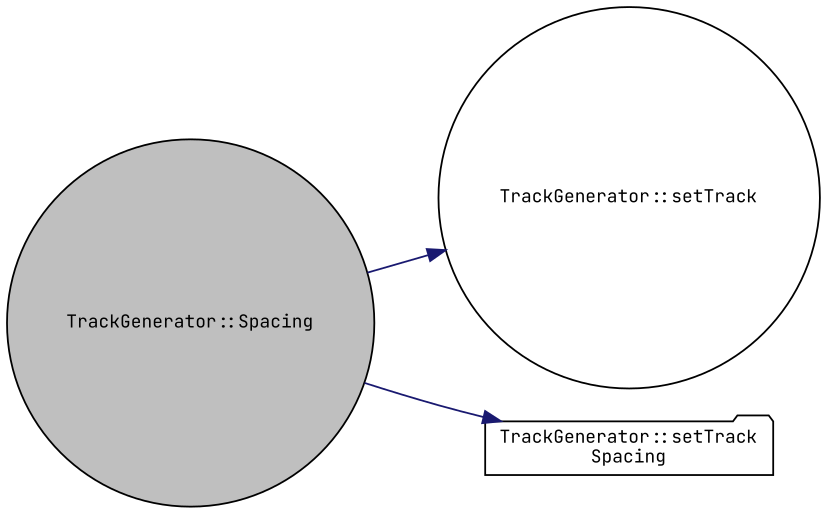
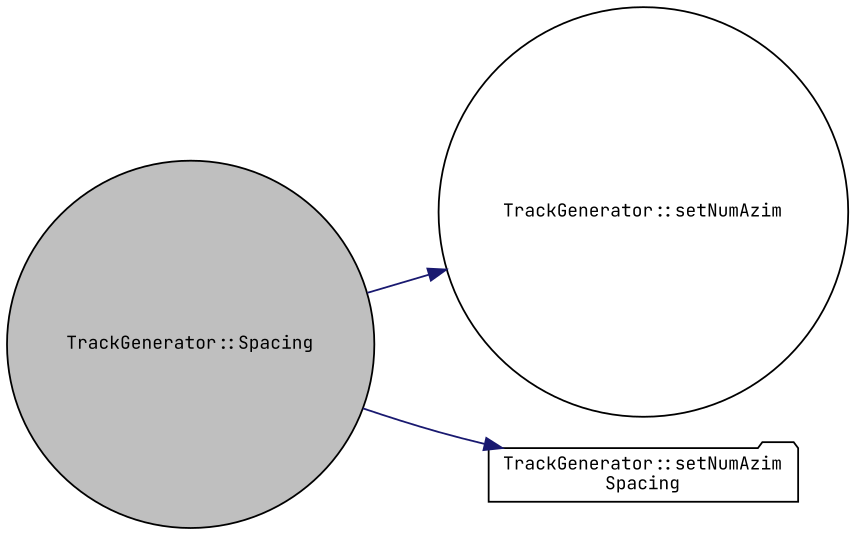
node "TrackGenerator::setTrack": label "TrackGenerator::setTrack" -> "TrackGenerator::setNumAzim"
node "TrackGenerator::setTrack Spacing": label "TrackGenerator::setTrack Spacing" -> "TrackGenerator::setNumAzim Spacing"
